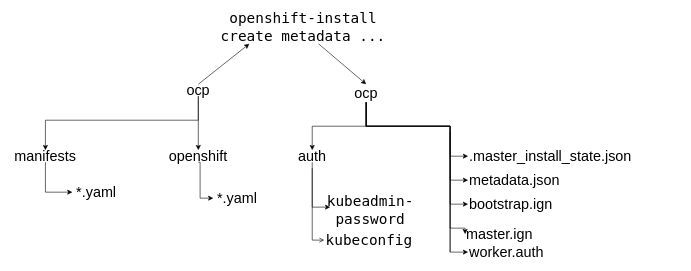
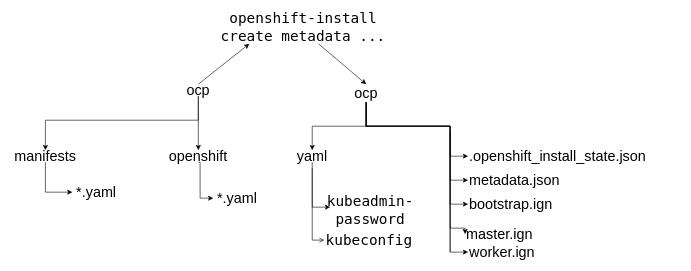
node "auth": label "auth" -> "yaml"
node ".master_install_state.json": label ".master_install_state.json" -> ".openshift_install_state.json"
node "worker.auth": label "worker.auth" -> "worker.ign"
